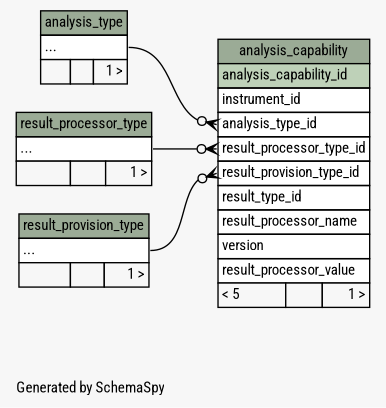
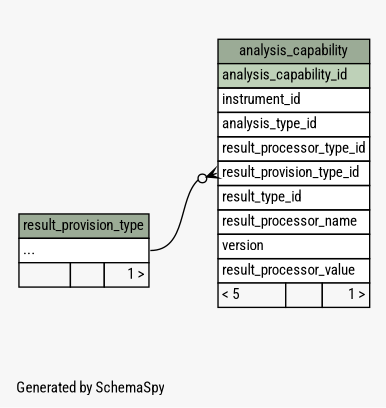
node "analysis_type": removed
node "result_processor_type": removed
